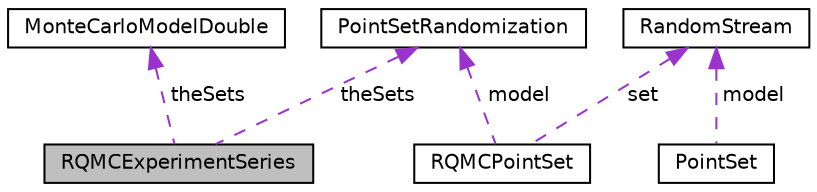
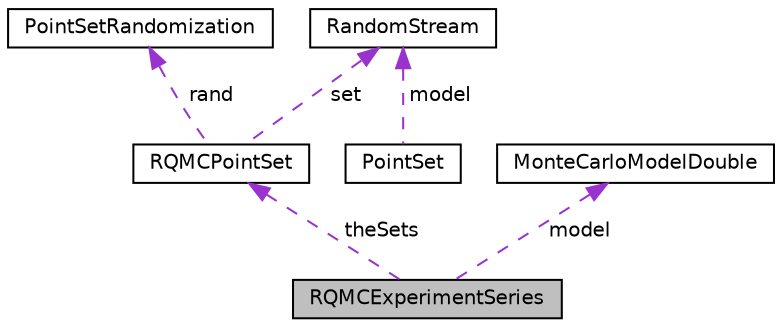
edge "RQMCExperimentSeries" -> "MonteCarloModelDouble": label " theSets" -> " model"
edge "RQMCPointSet" -> "PointSetRandomization": label " model" -> " rand"
edge "RQMCExperimentSeries" -> "PointSetRandomization": now "RQMCExperimentSeries" -> "RQMCPointSet"
